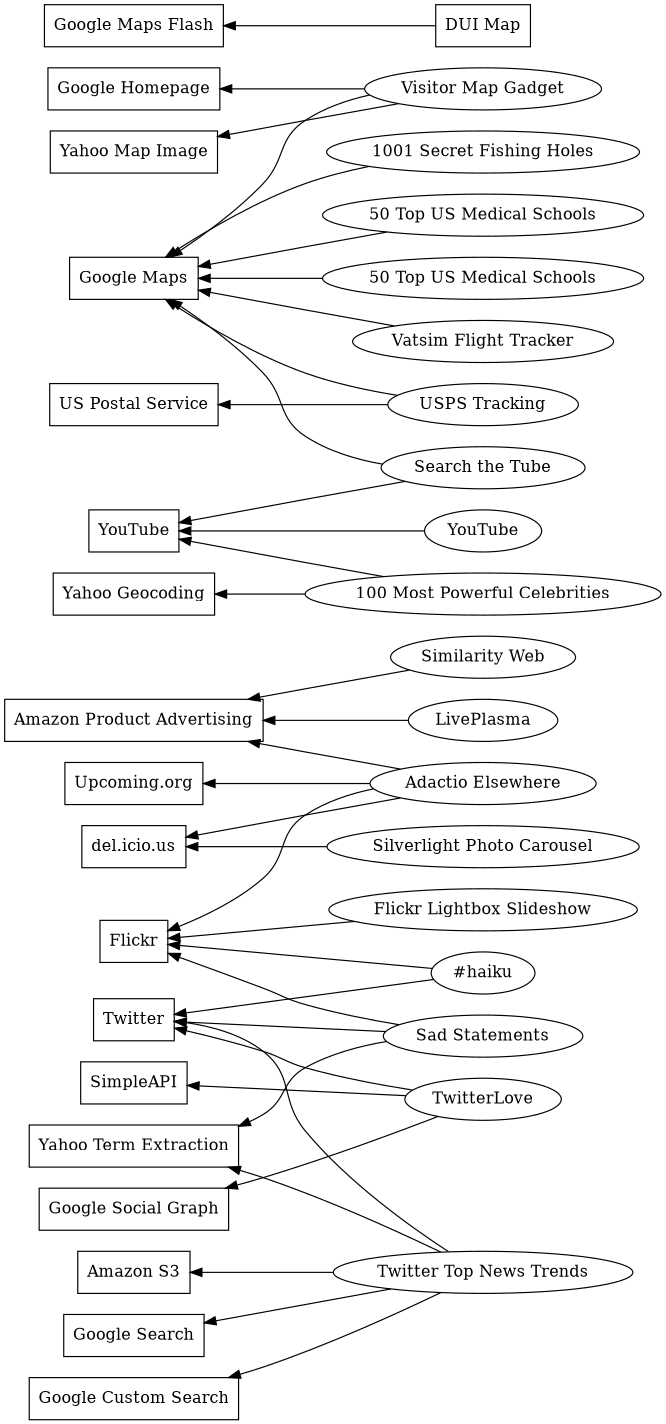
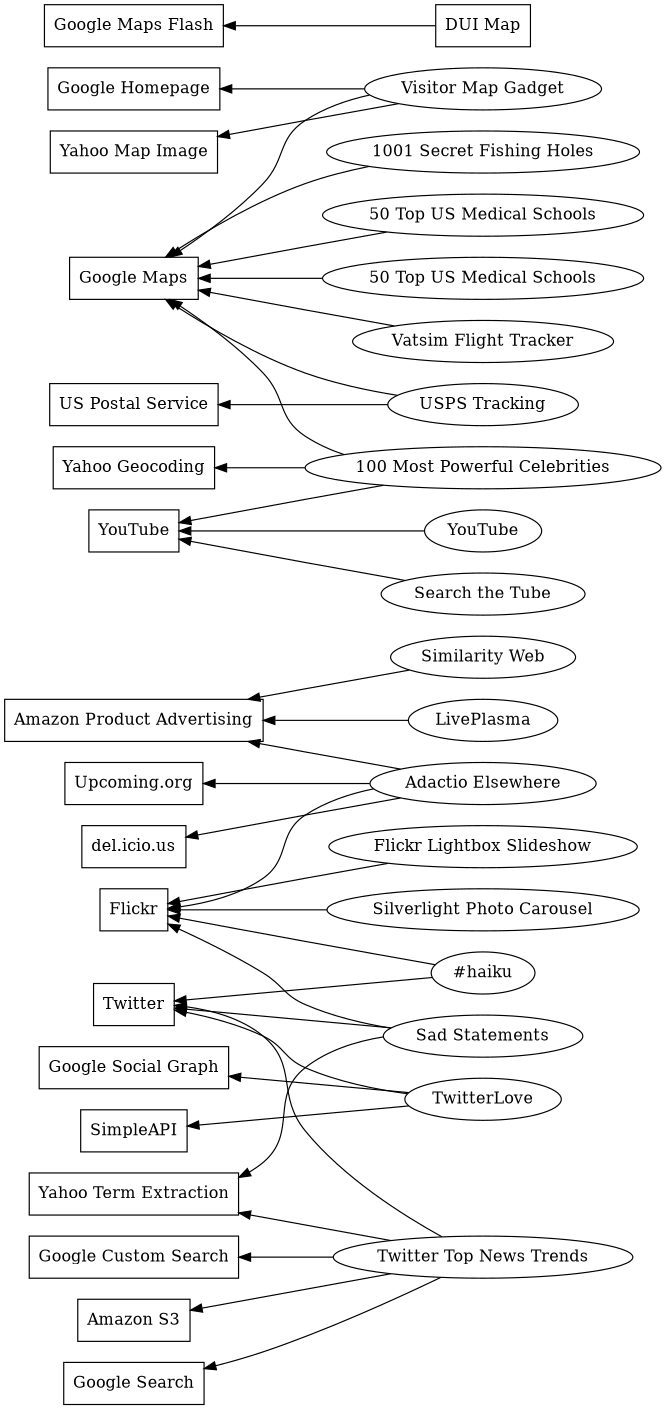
edge "Search the Tube" -> "Google Maps": now "100 Most Powerful Celebrities" -> "Google Maps"
edge "Silverlight Photo Carousel" -> "del.icio.us": now "Silverlight Photo Carousel" -> "Flickr"
